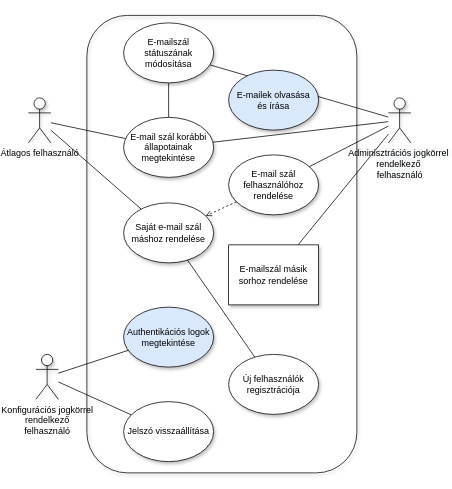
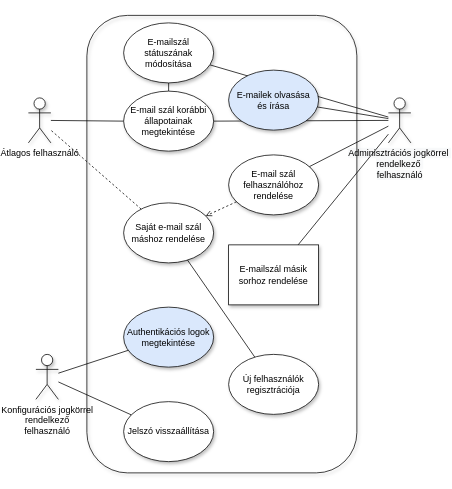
edge "E-mailek olvasása és írása" -- "Adminisztrációs jogkörrel rendelkező felhasználó": added
node "E-mail szál korábbi állapotainak megtekintése": moved (168, 147) -> (168, 121)
edge "Átlagos felhasználó" -- "Saját e-mail szál máshoz rendelése": style solid -> dashed
